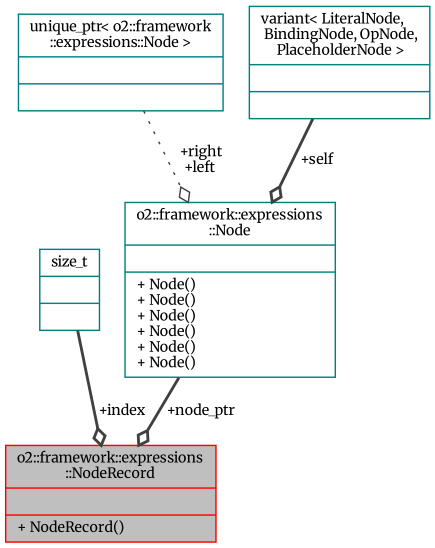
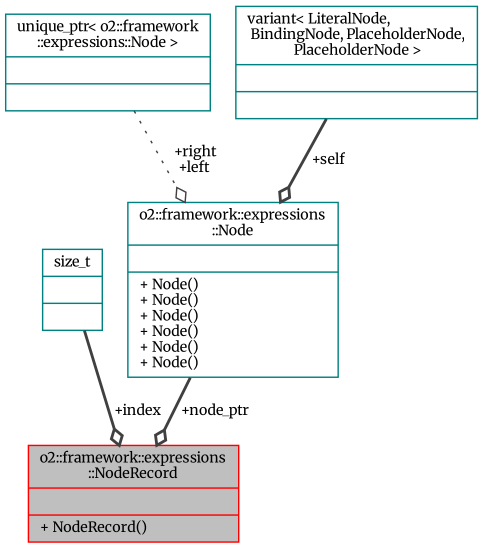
node "variant< LiteralNode,": text "BindingNode, OpNode," -> "BindingNode, PlaceholderNode,"
